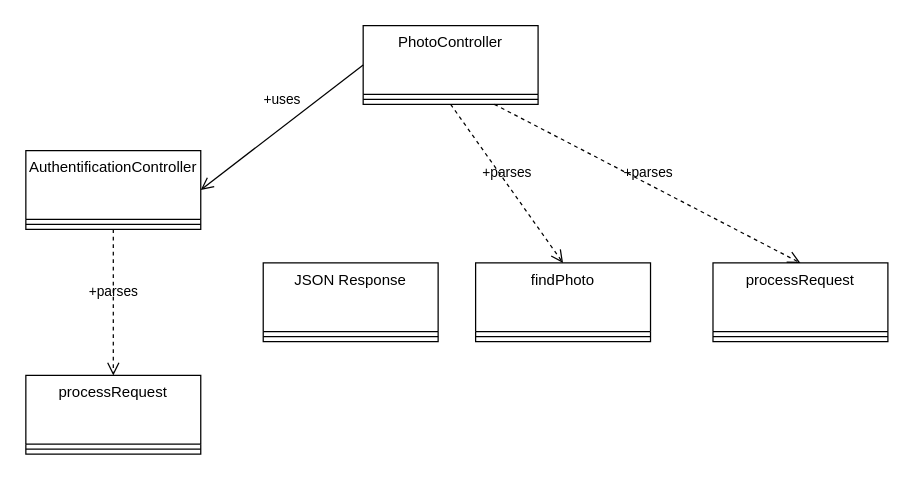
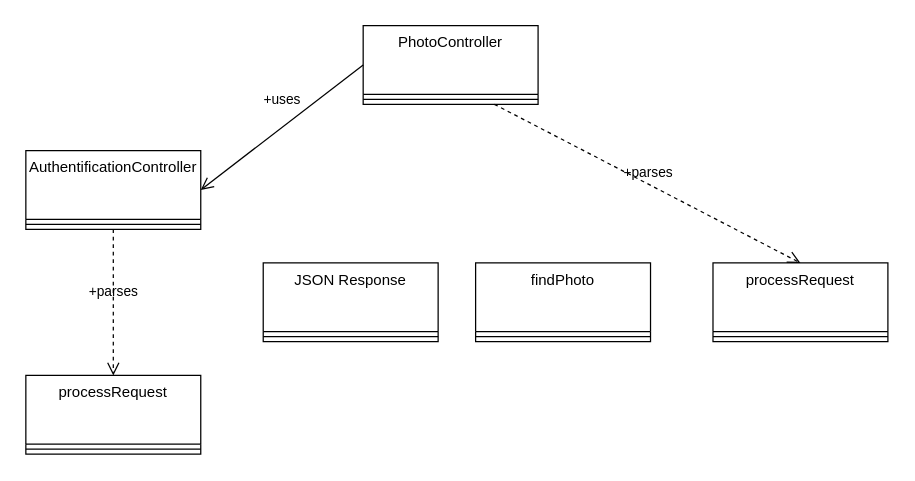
edge "PhotoController" -> "findPhoto": removed, label "+parses"
